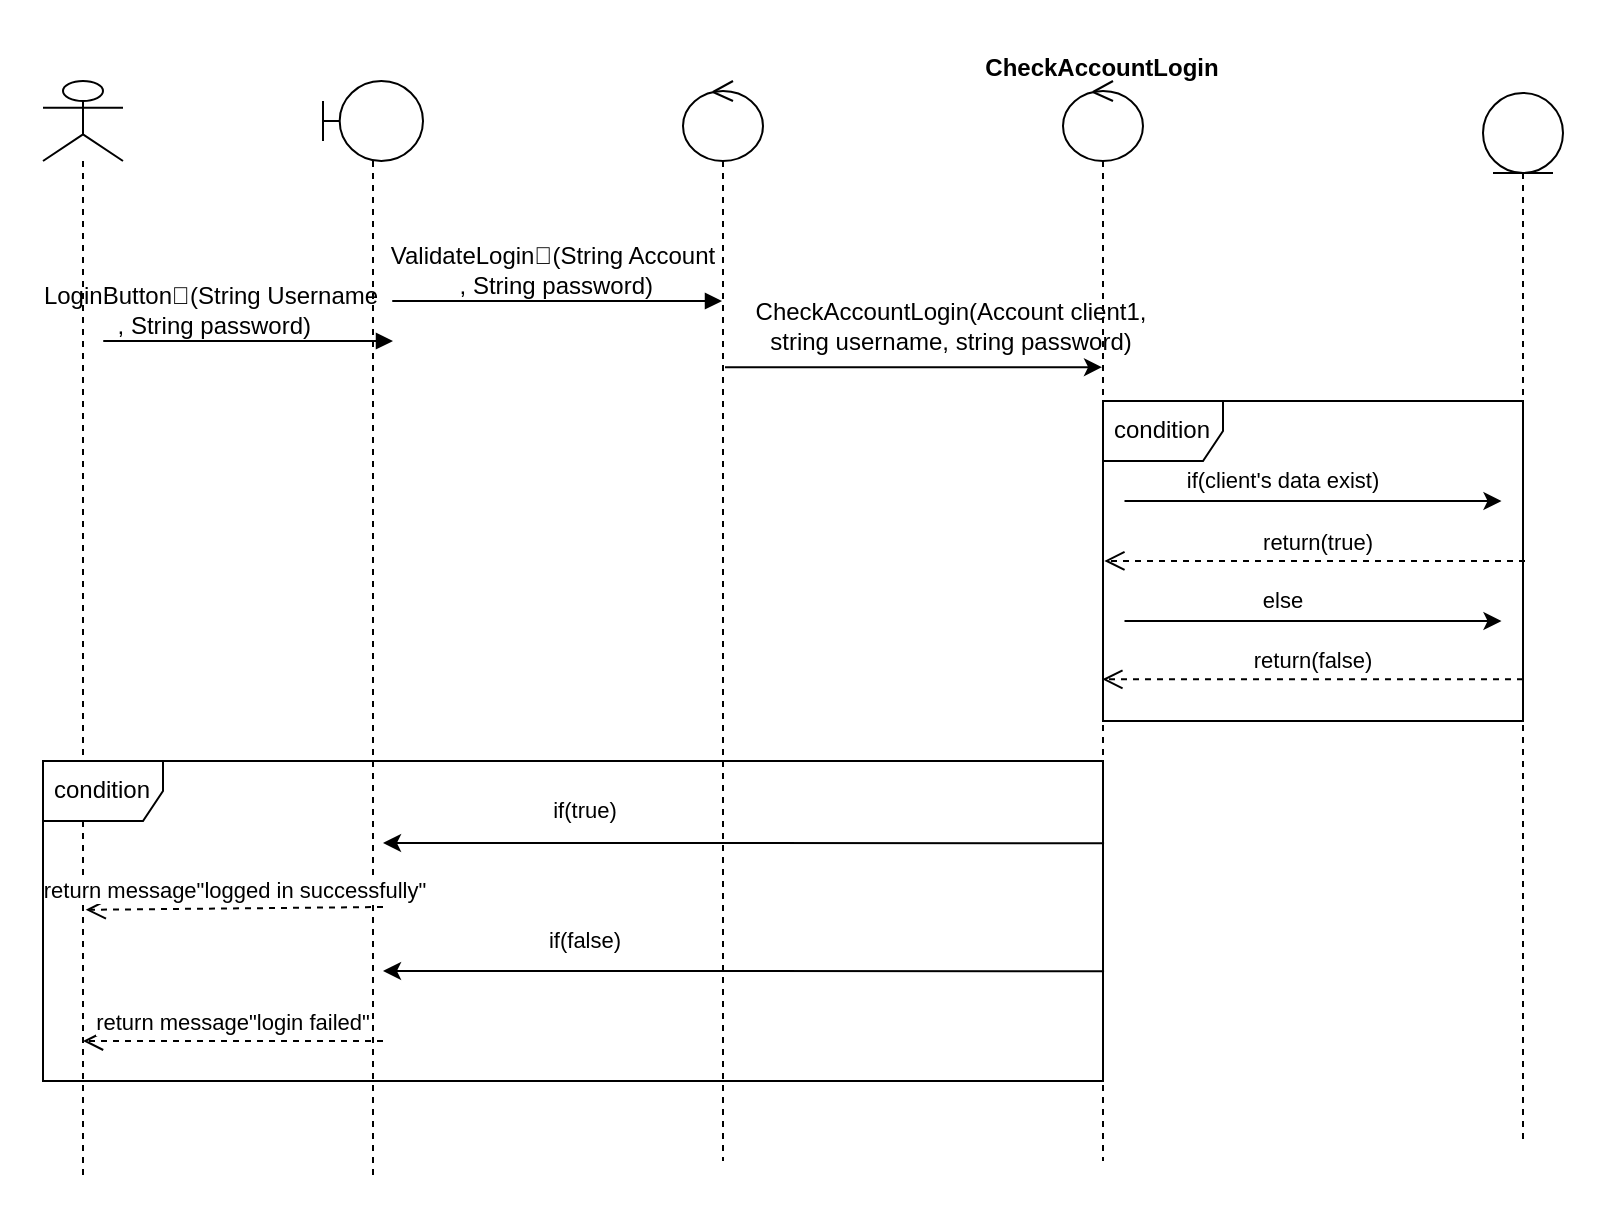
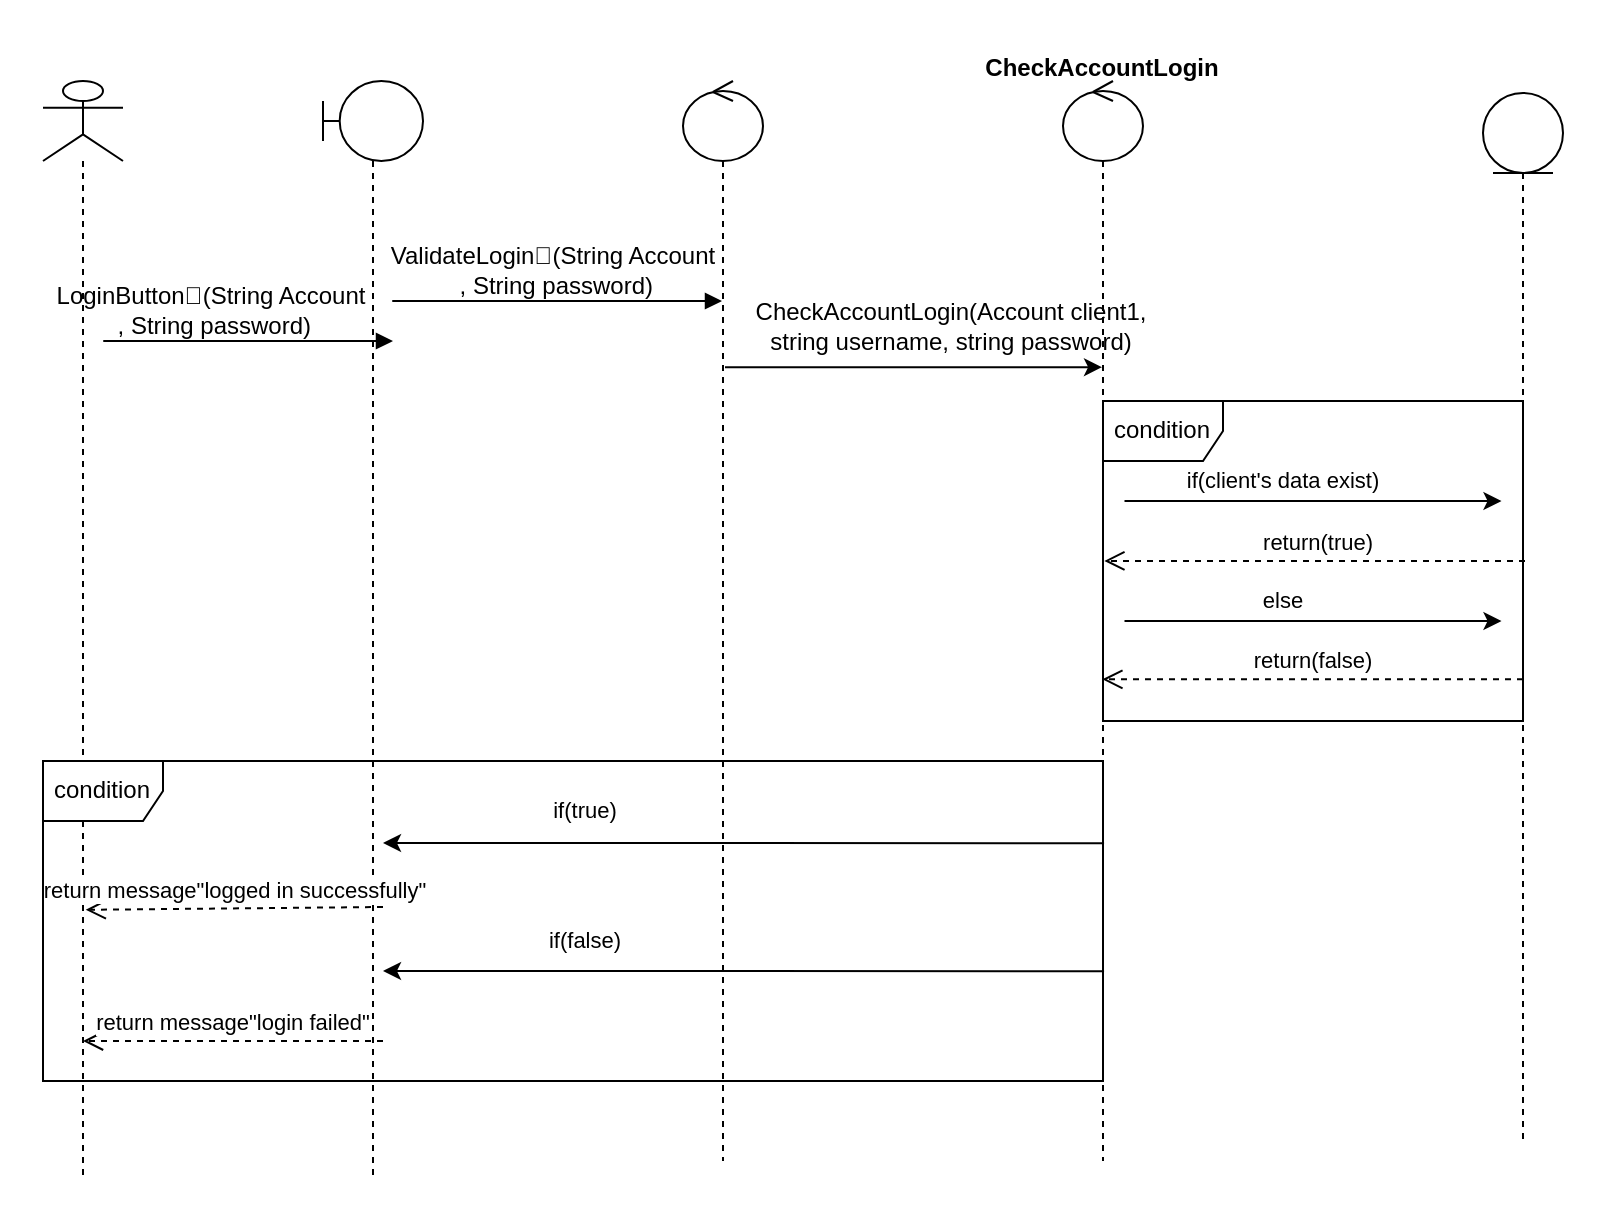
node "LoginButton(ٍString Username , String password)": label "LoginButton(ٍString Username , String password)" -> "LoginButton(ٍString Account , String password)"
